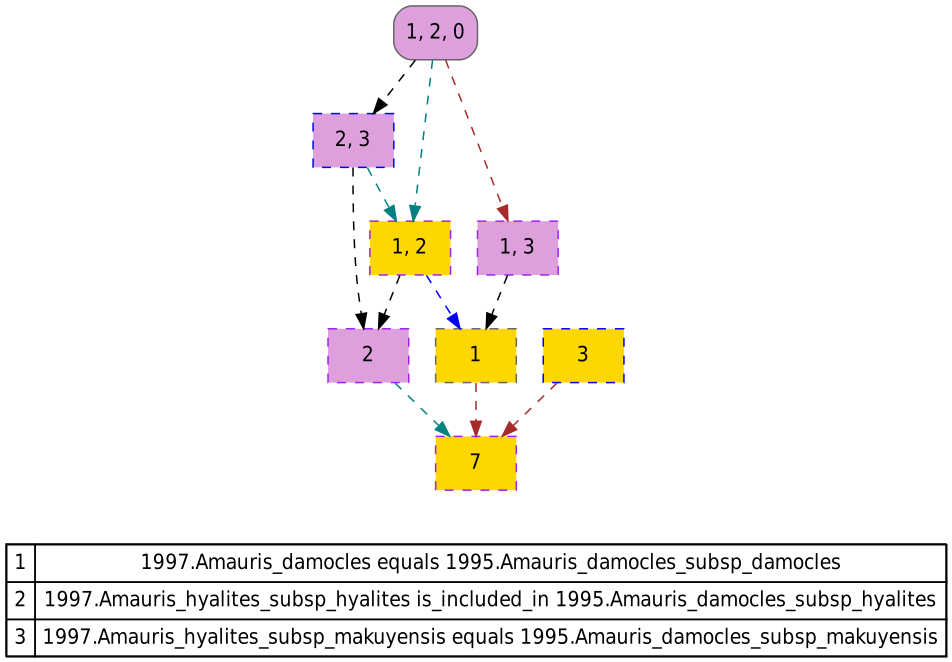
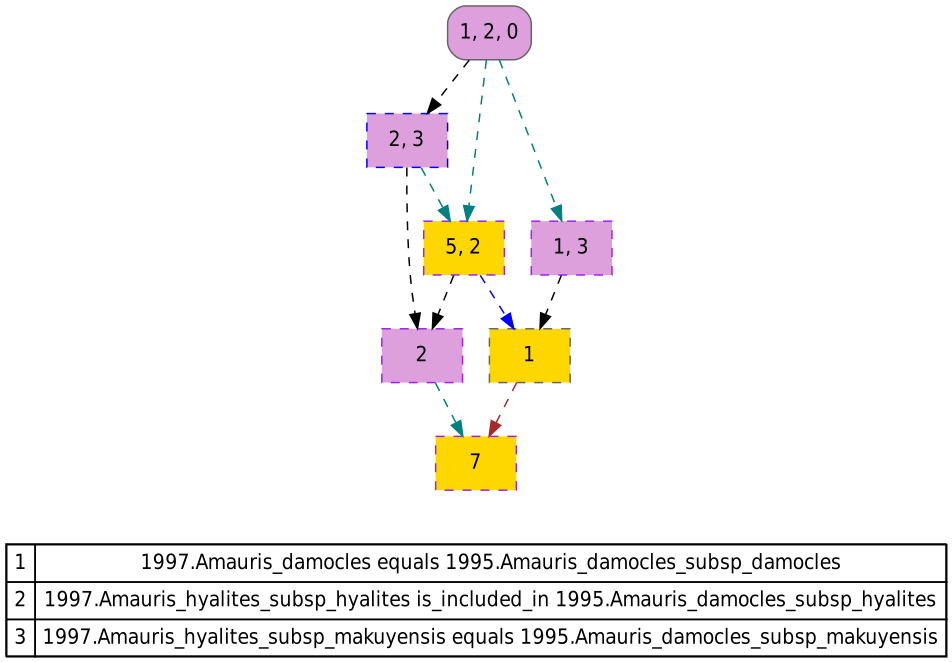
edge "1, 2, 0" -> "1, 3": color brown -> teal
node "1, 2": label "1, 2" -> "5, 2"
node "3": removed
